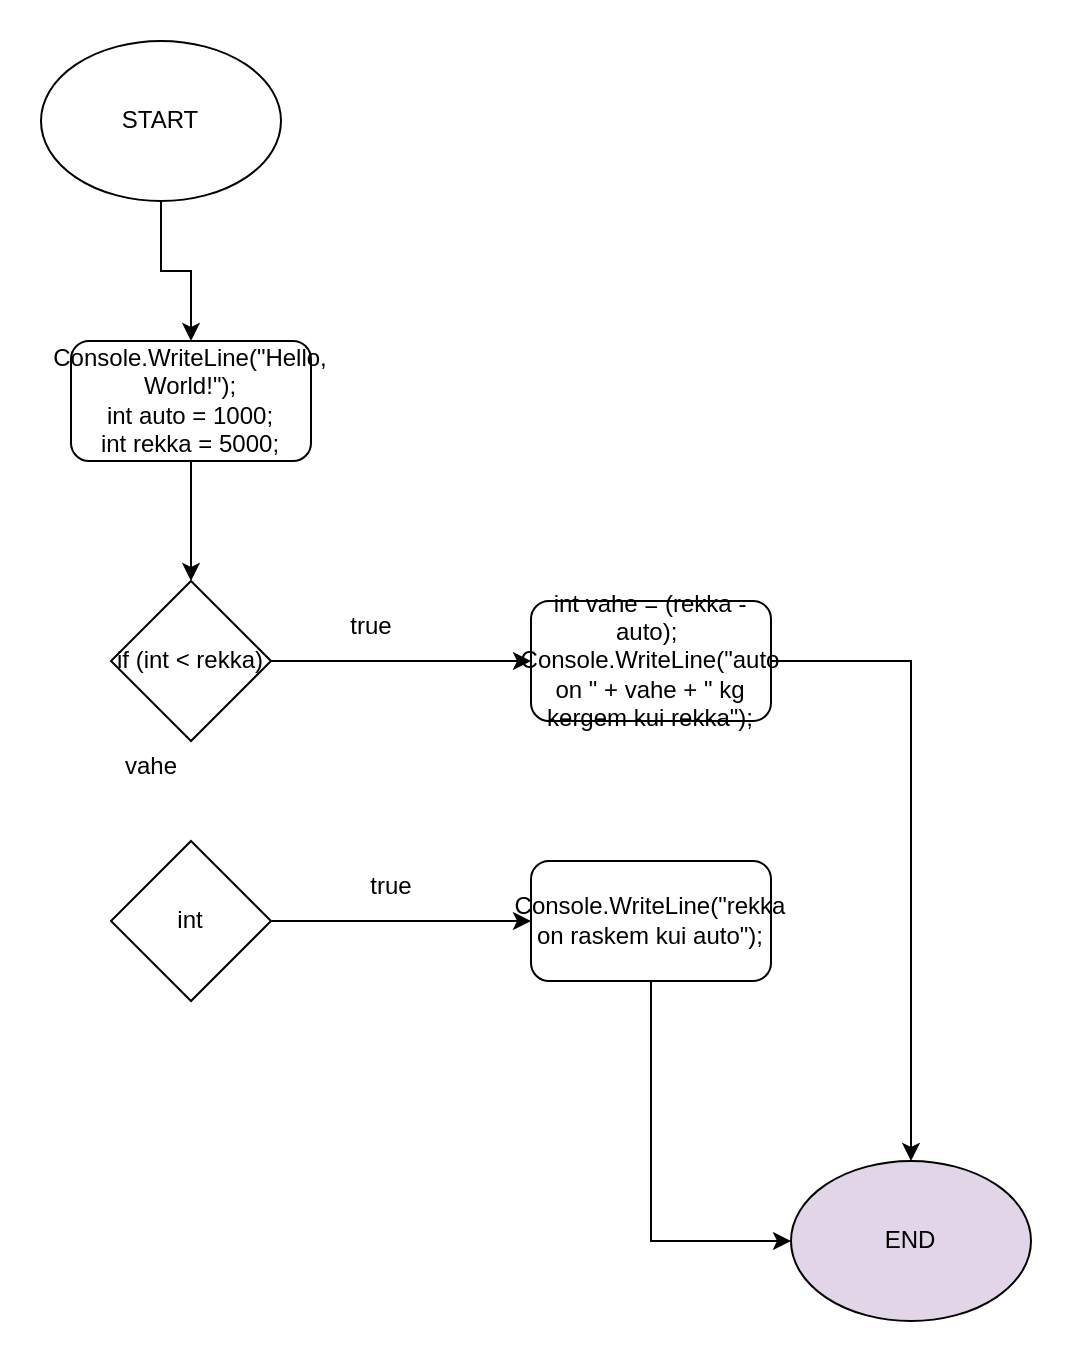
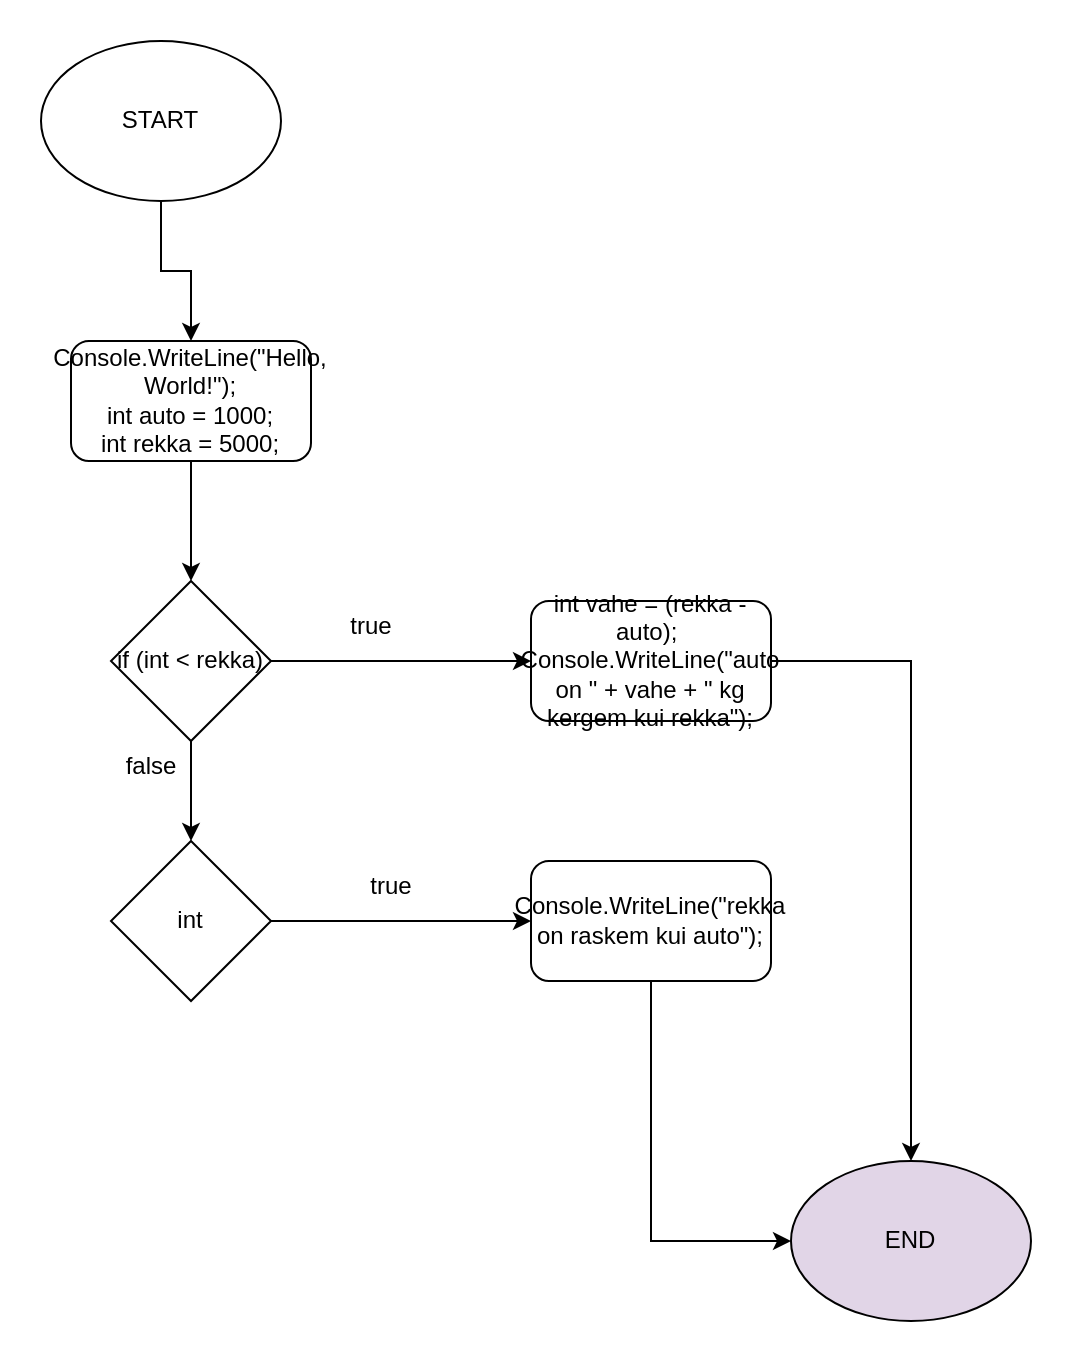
node "vahe": label "vahe" -> "false"
edge "if (int < rekka)" -> "int": added
